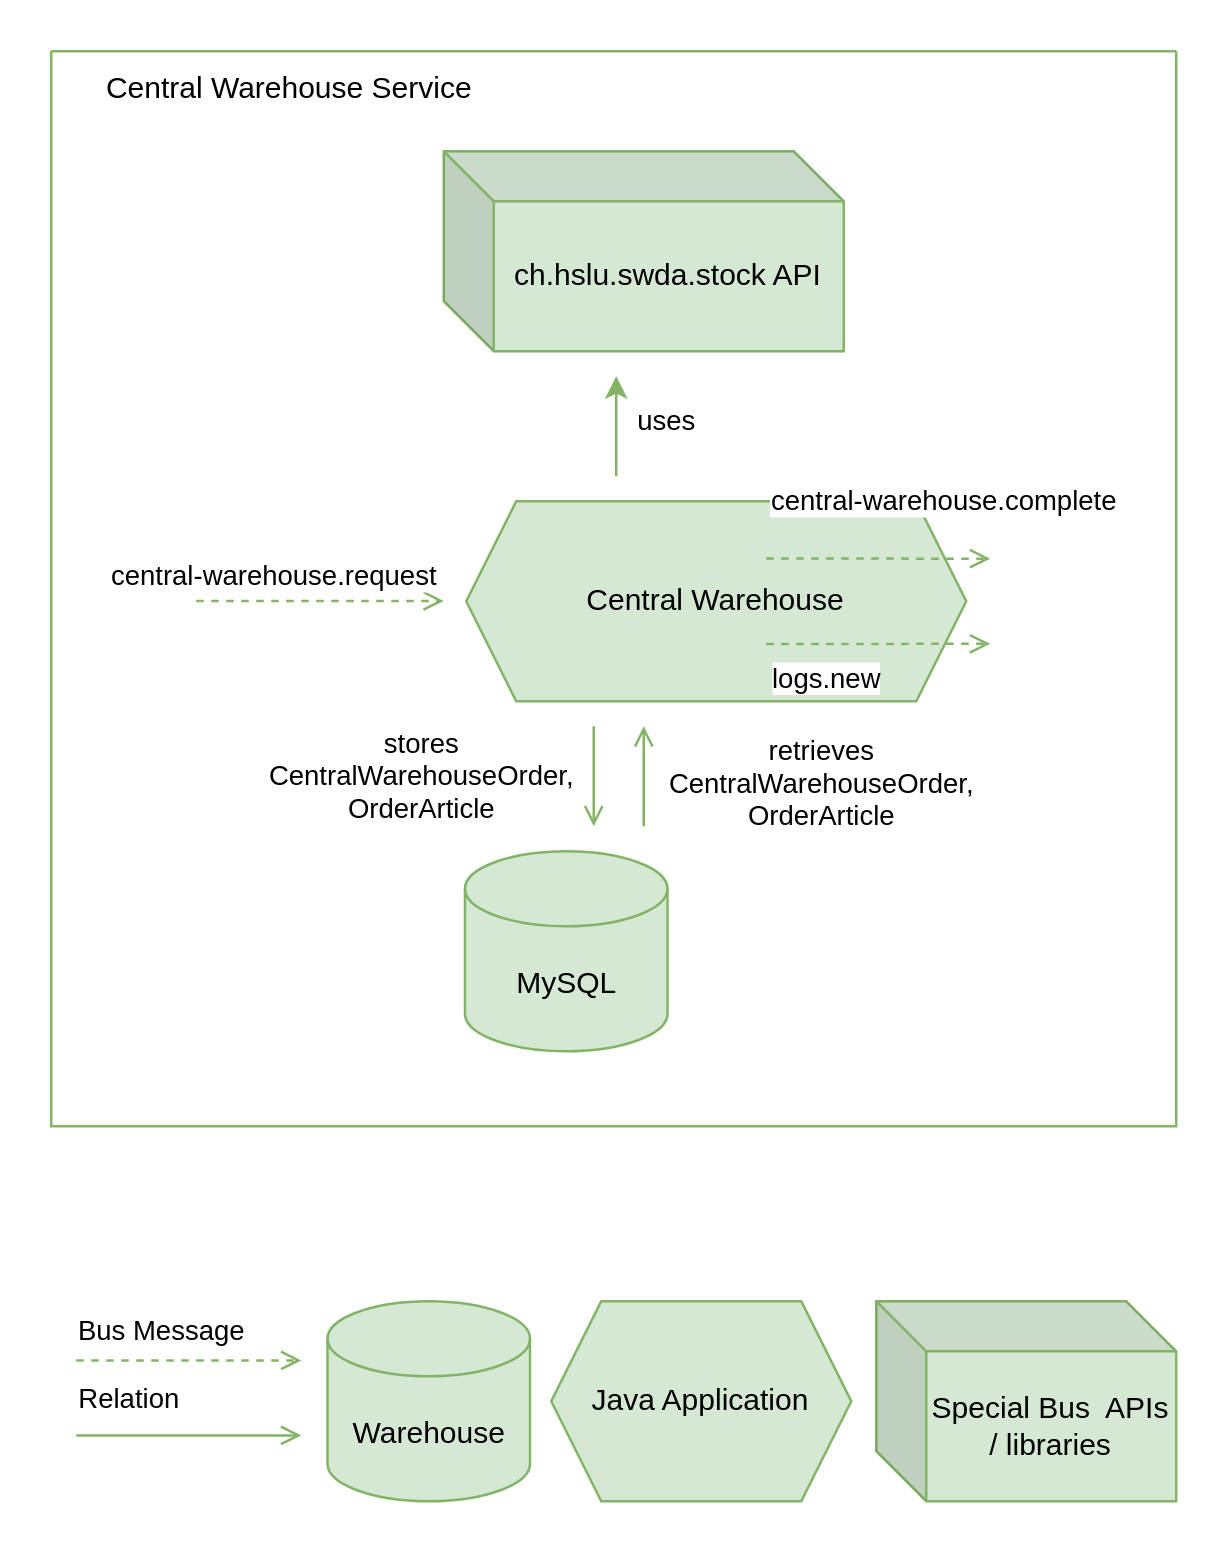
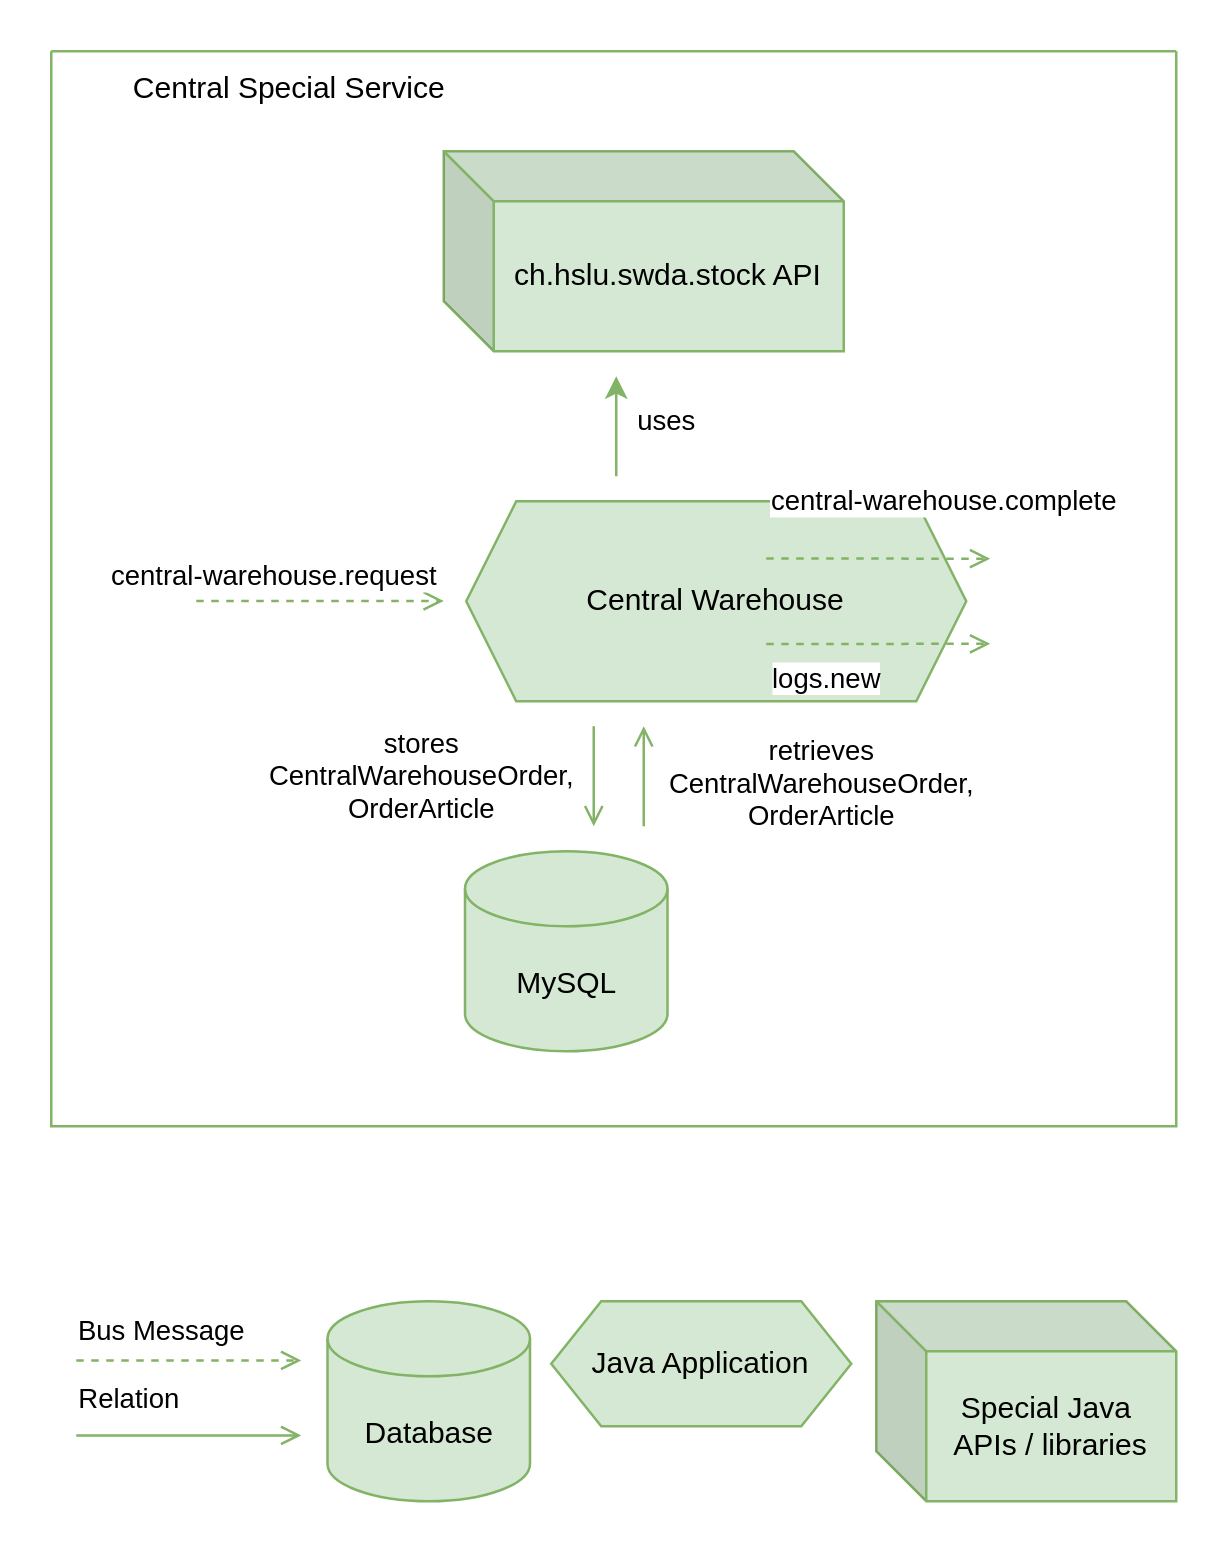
node "Central Warehouse Service": label "Central Warehouse Service" -> "Central Special Service"
node "Java Application": size 300x200 -> 300x125
node "Special Bus APIs / libraries": label "Special Bus APIs / libraries" -> "Special Java APIs / libraries"
node "Warehouse": label "Warehouse" -> "Database"
